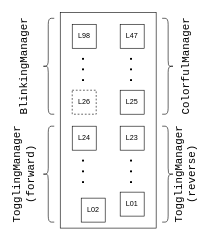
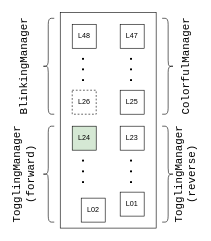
node "L98": label "L98" -> "L48"
node "L24": fillcolor #ffffff -> #d5e8d4
